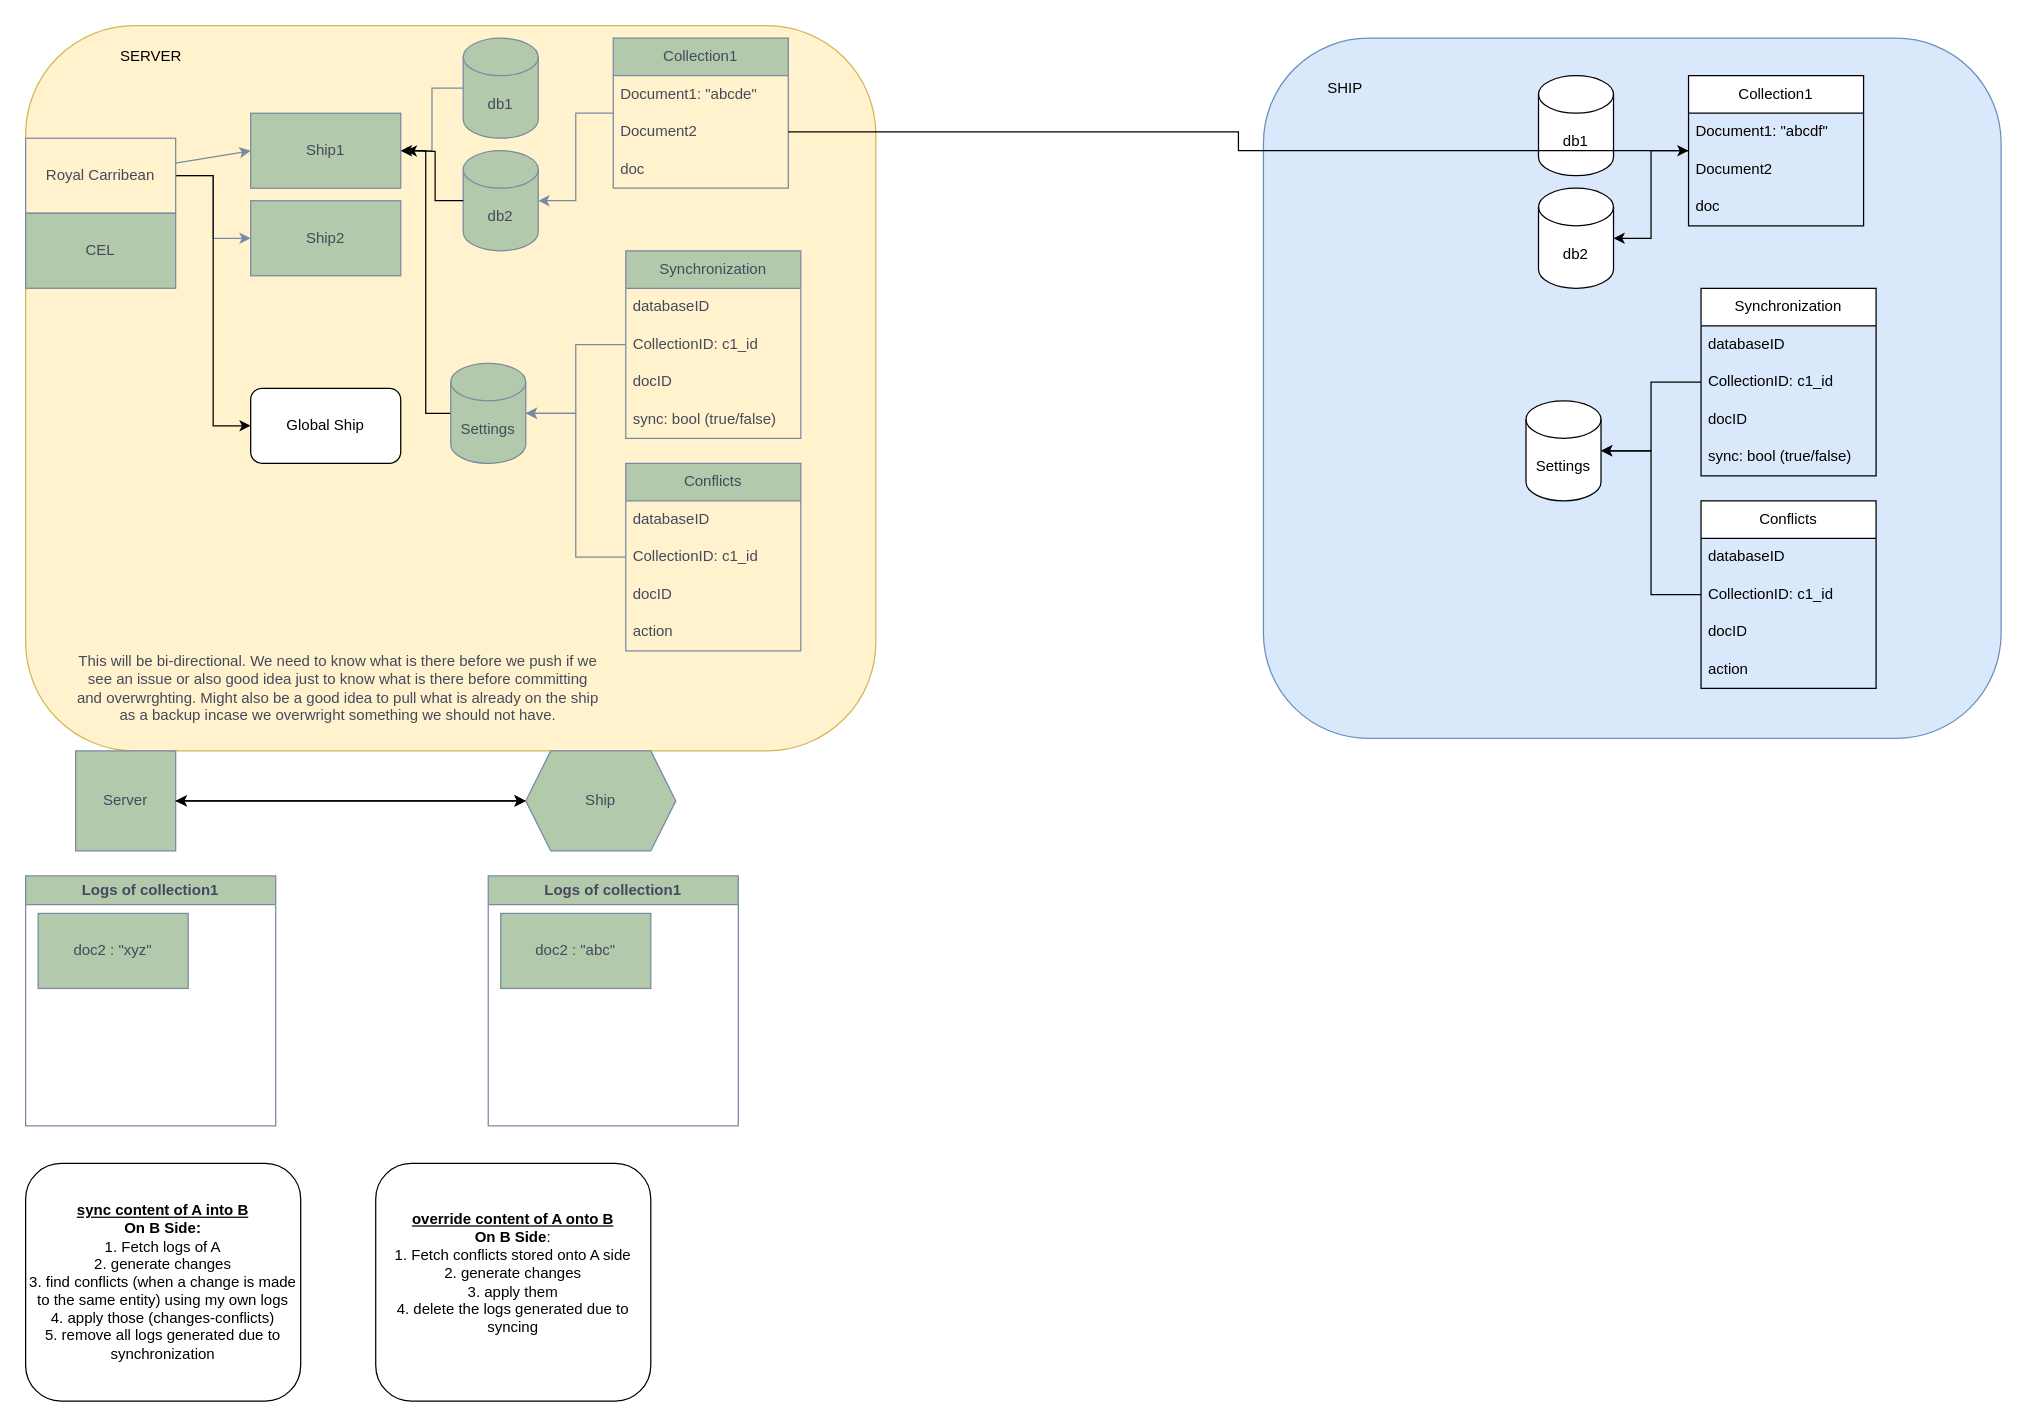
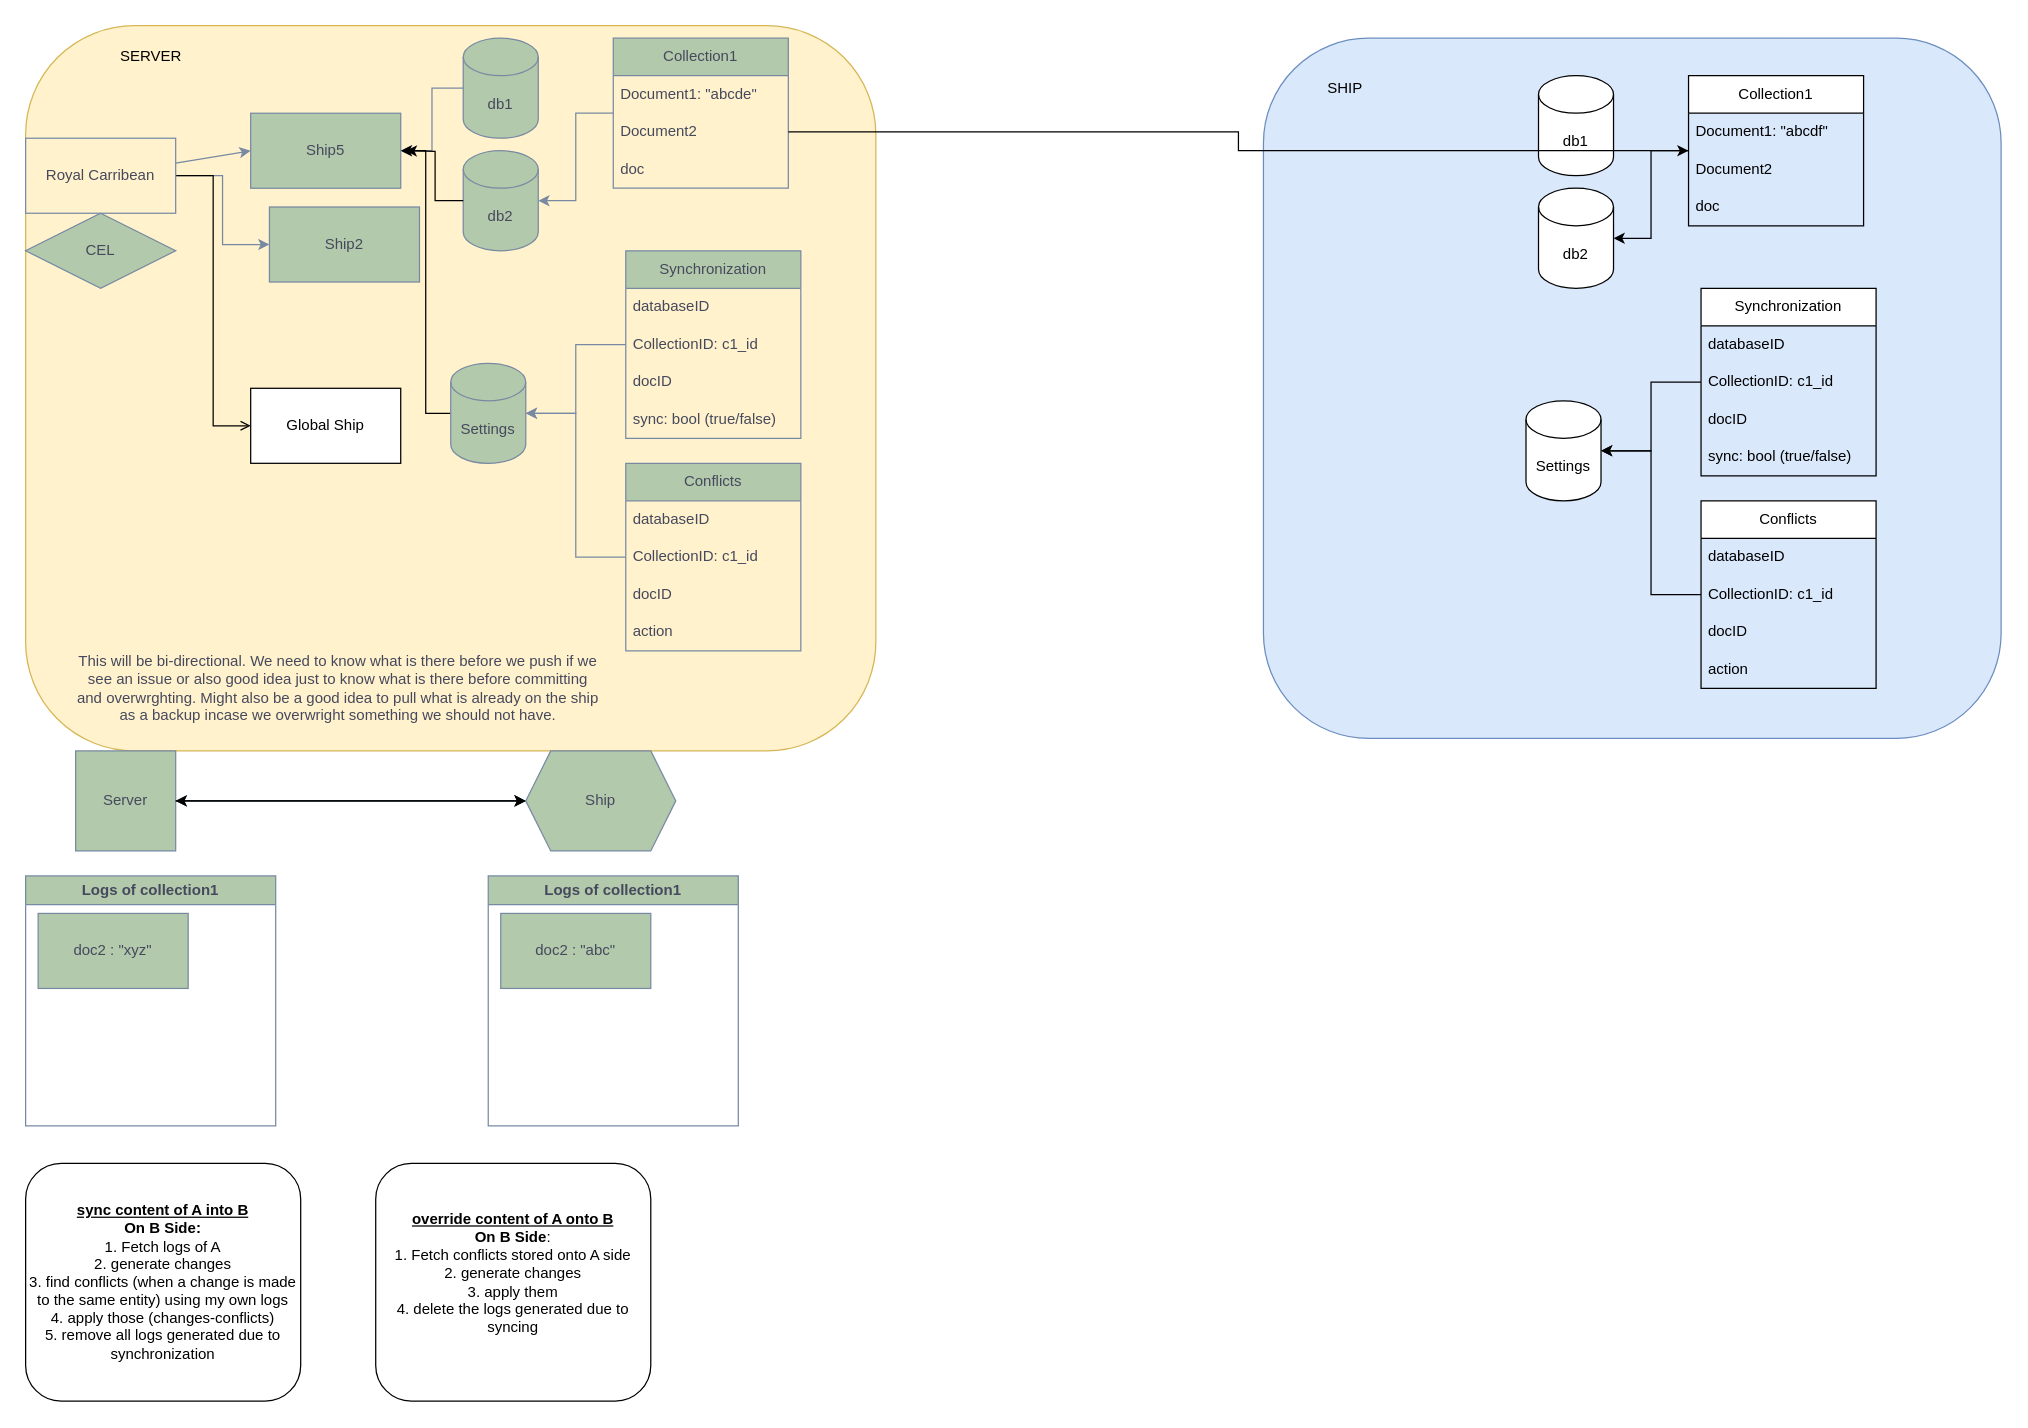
node "Ship1": label "Ship1" -> "Ship5"
node "Ship2": moved (326, 238) -> (344, 244)
node "CEL": shape rectangle -> diamond
edge "Royal Carribean" -> "Global Ship": arrowhead classic -> open
node "Global Ship": shape rounded rectangle -> rectangle
